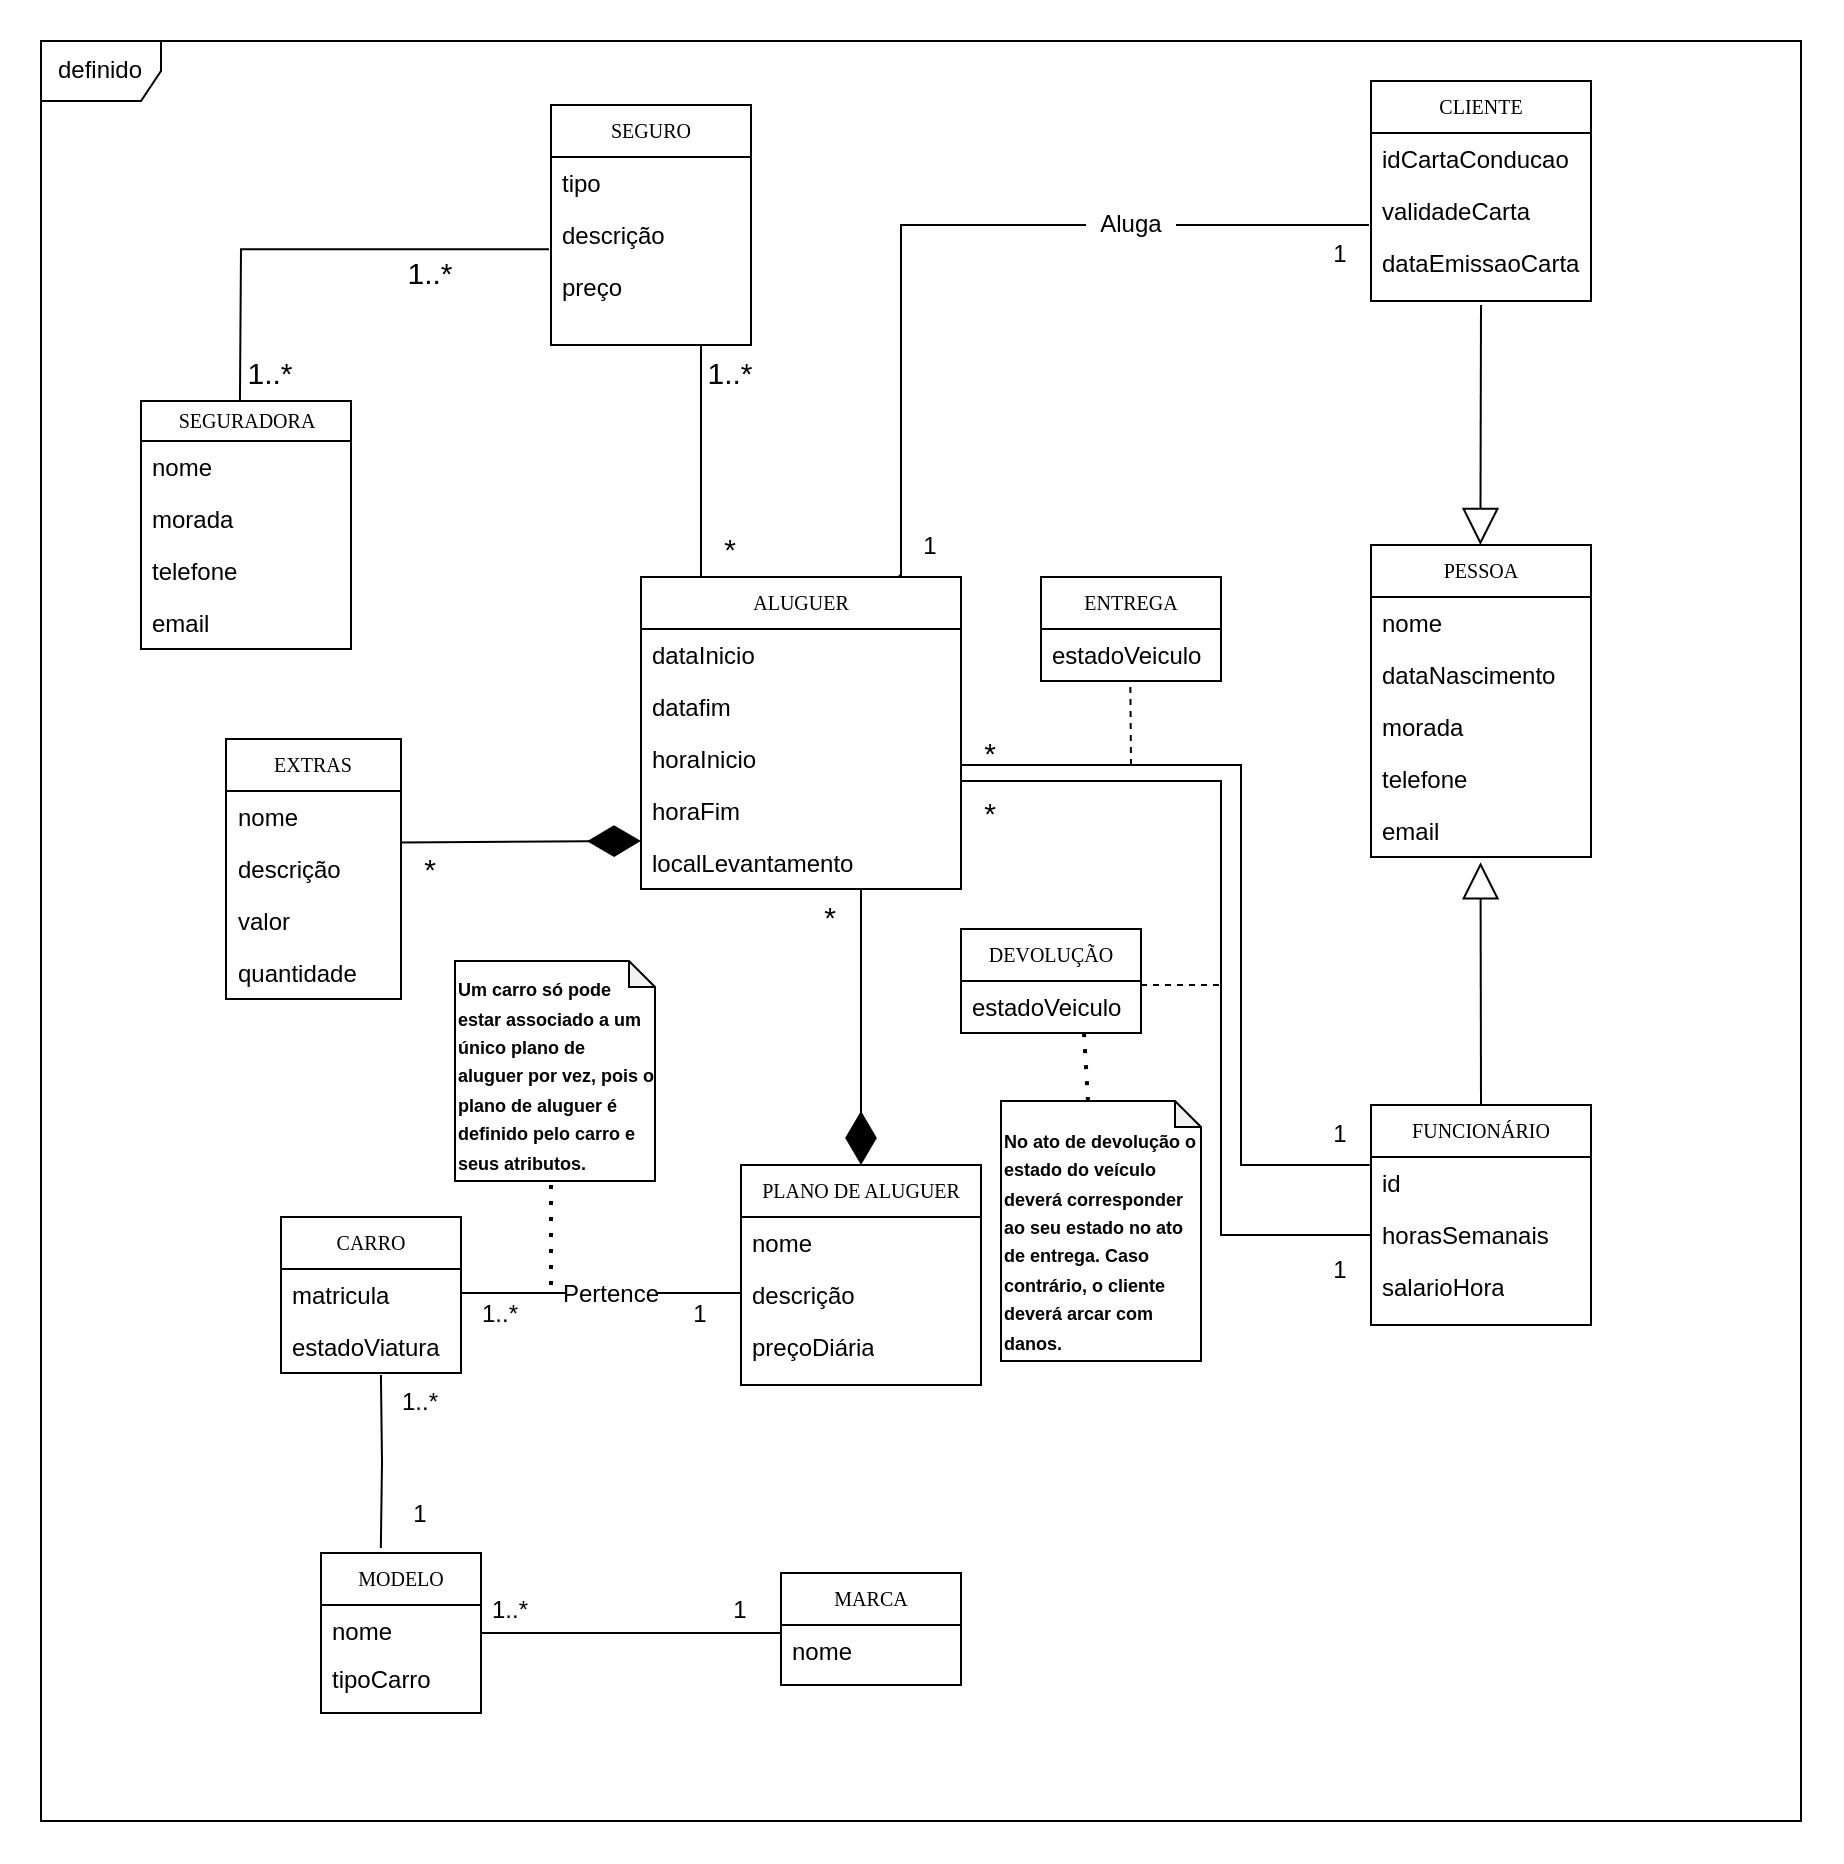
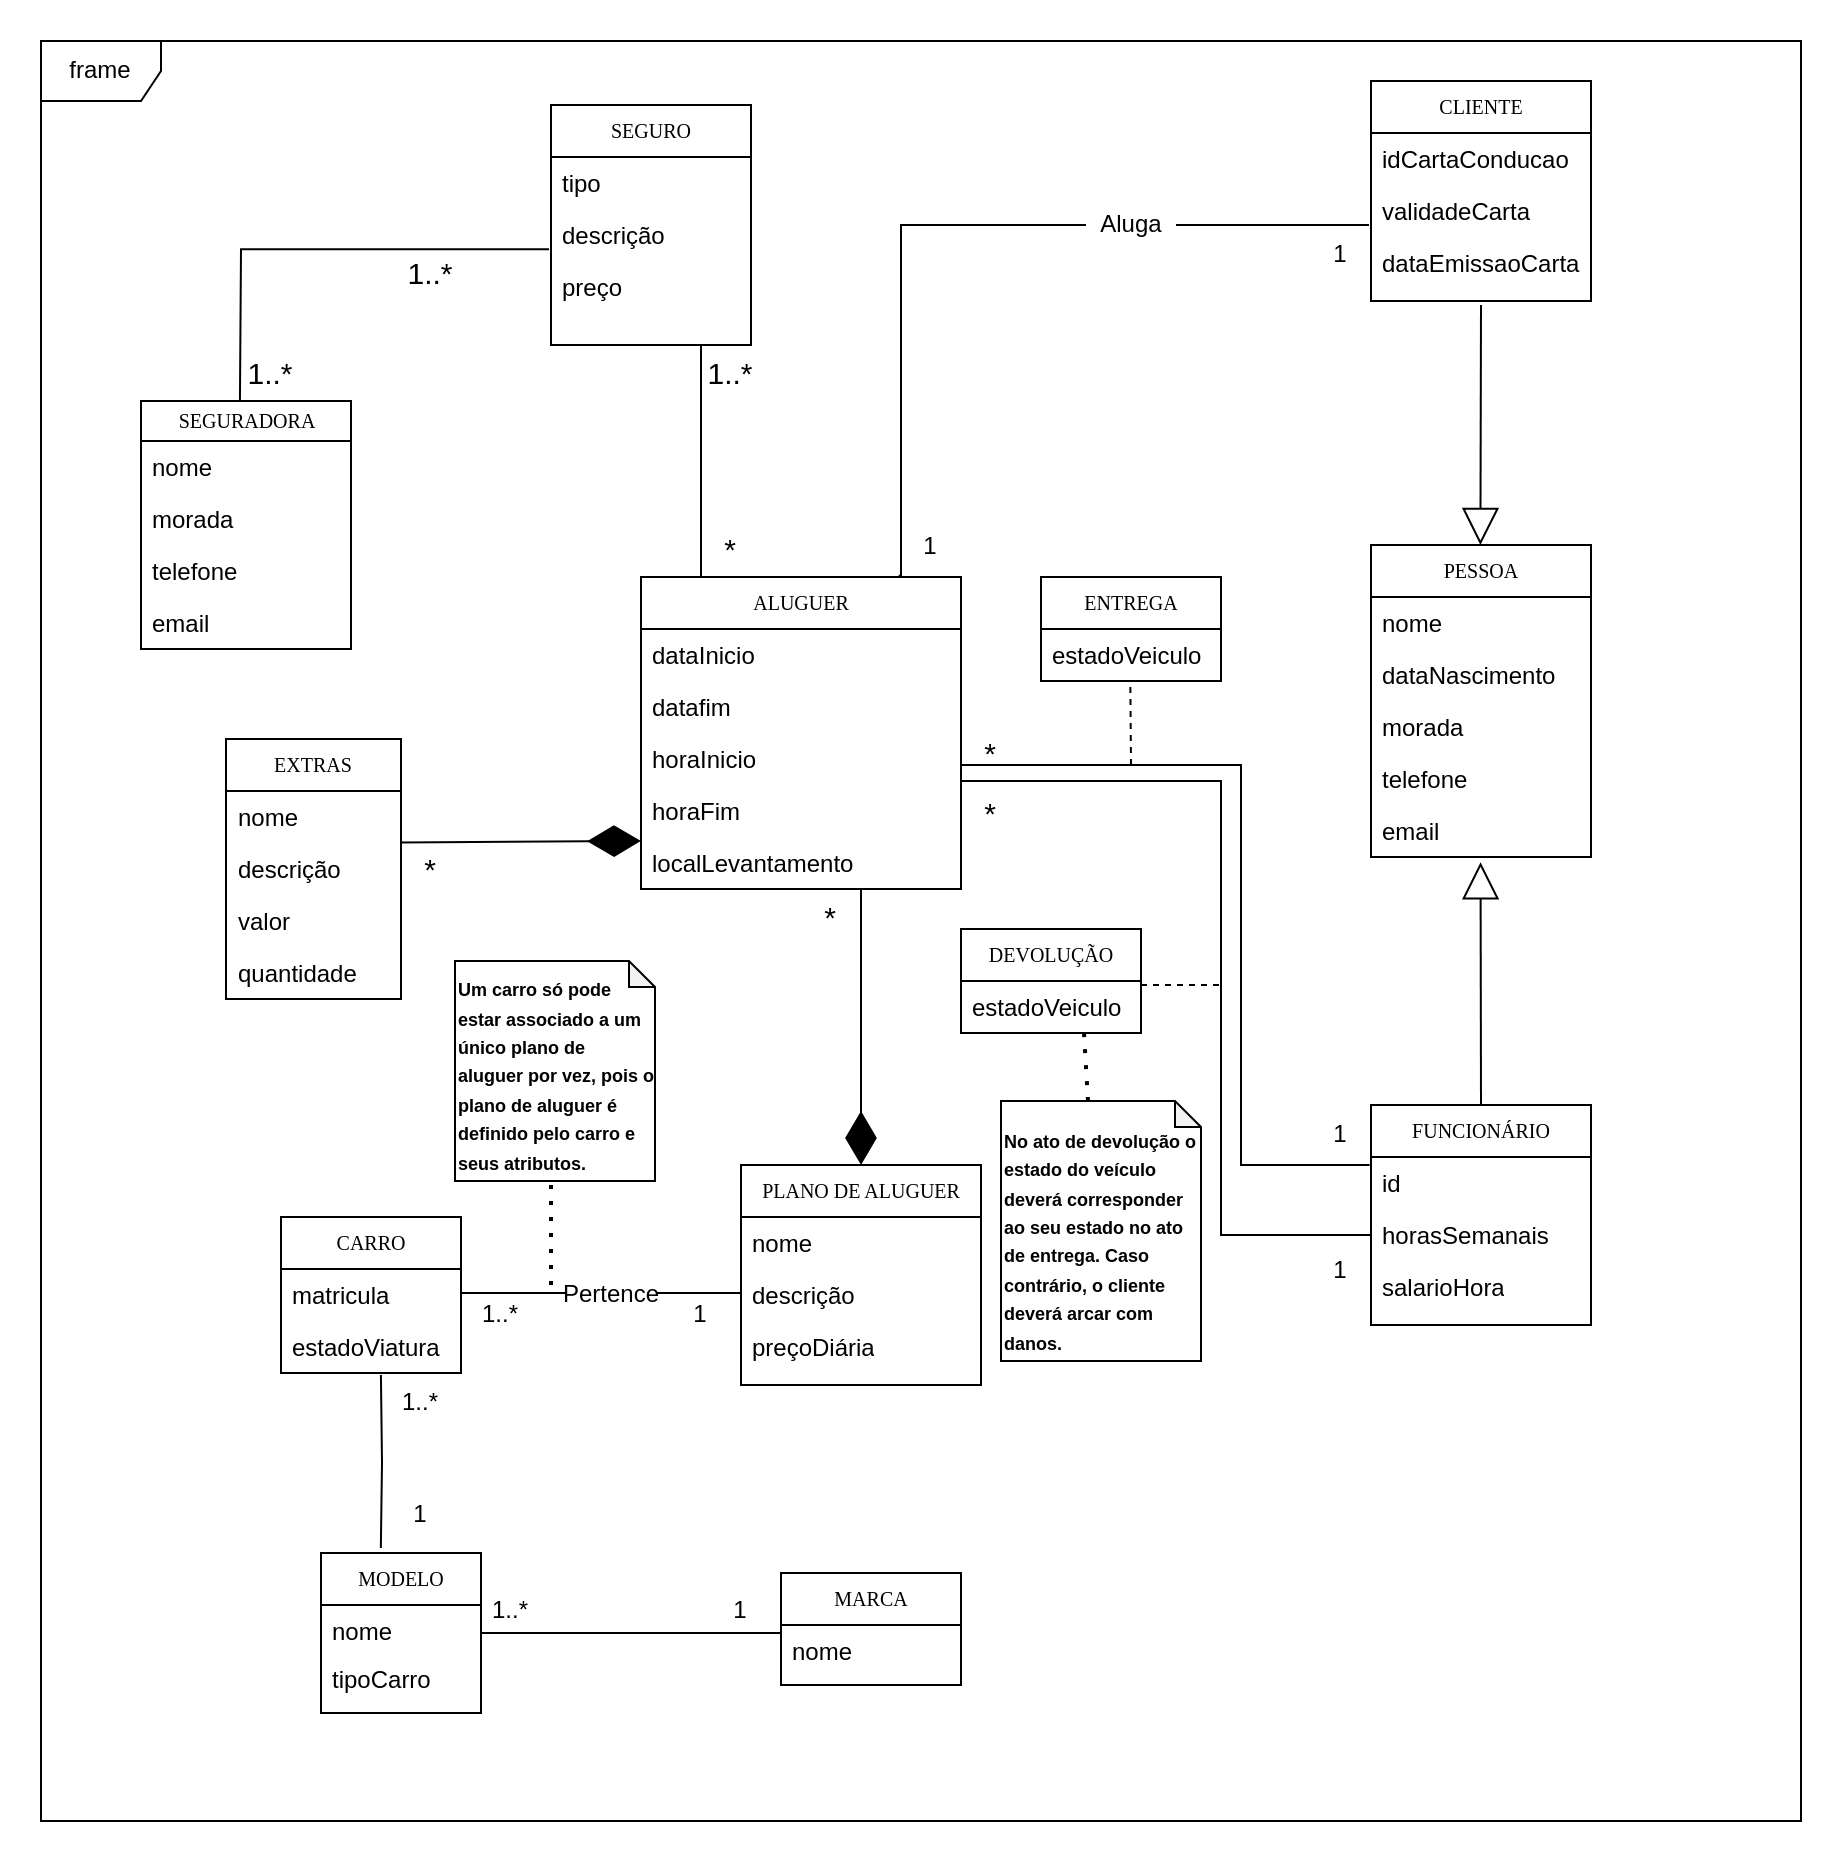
node "definido": label "definido" -> "frame"
